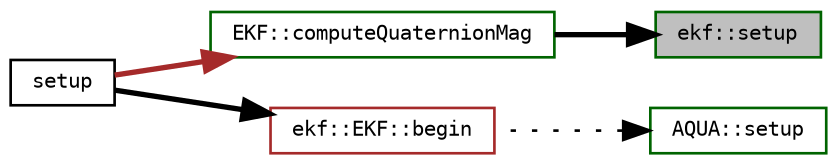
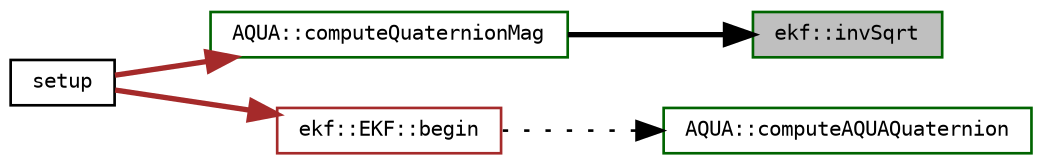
node "EKF::computeQuaternionMag": label "EKF::computeQuaternionMag" -> "AQUA::computeQuaternionMag"
node "ekf::setup": label "ekf::setup" -> "ekf::invSqrt"
edge "setup" -> "ekf::EKF::begin": color black -> brown
node "AQUA::setup": label "AQUA::setup" -> "AQUA::computeAQUAQuaternion"
